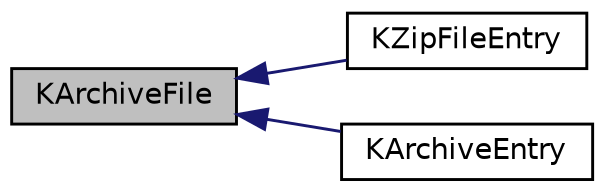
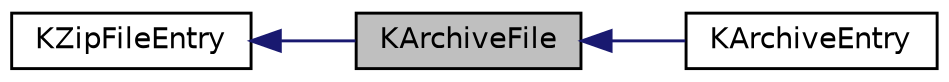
edge "KZipFileEntry" -> "KArchiveFile": reversed
